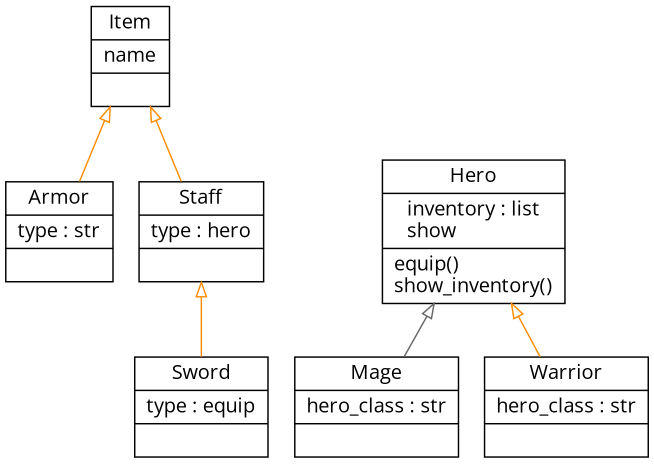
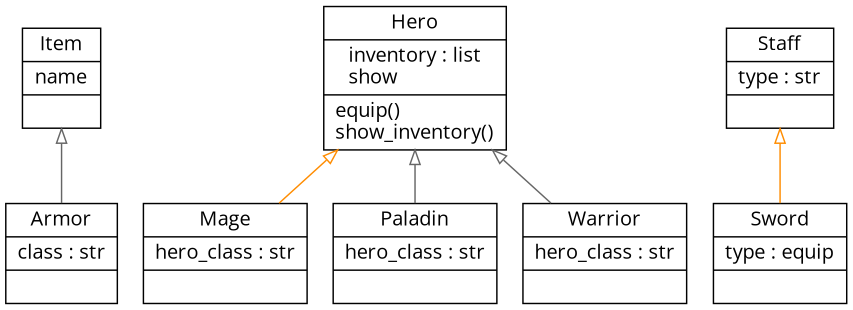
edge "Armor" -> "Item": color darkorange -> gray40
edge "Staff" -> "Item": removed
node "Armor": text "type : str" -> "class : str"
node "Staff": text "type : hero" -> "type : str"
node "Paladin": added
edge "Mage" -> "Hero": color gray40 -> darkorange
edge "Warrior" -> "Hero": color darkorange -> gray40
